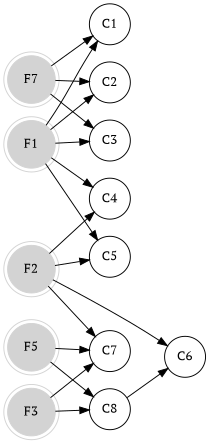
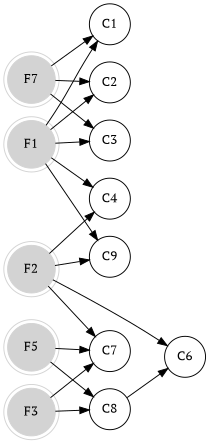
node "C5": label "C5" -> "C9"
